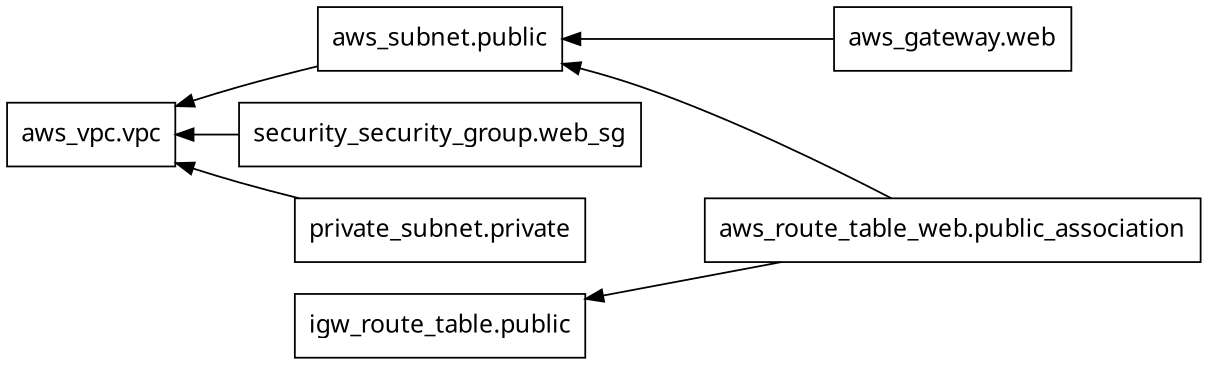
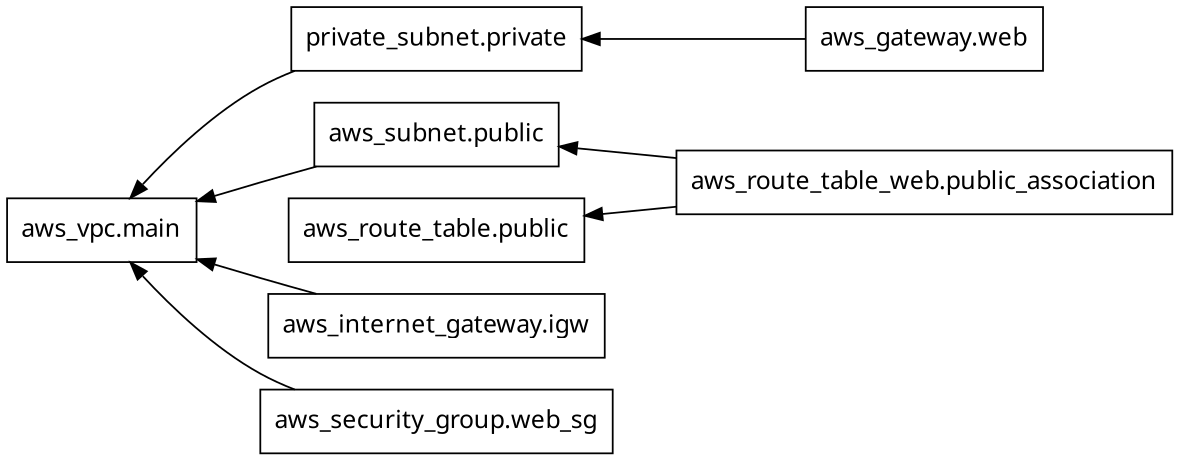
edge "aws_gateway.web" -> "aws_subnet.public": now "aws_gateway.web" -> "private_subnet.private"
node "aws_vpc.vpc": label "aws_vpc.vpc" -> "aws_vpc.main"
node "security_security_group.web_sg": label "security_security_group.web_sg" -> "aws_security_group.web_sg"
node "aws_internet_gateway.igw": added
node "igw_route_table.public": label "igw_route_table.public" -> "aws_route_table.public"
